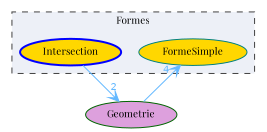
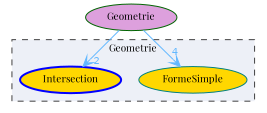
cluster "Formes": label "Formes" -> "Geometrie"
edge "Intersection" -> "Geometrie": reversed
